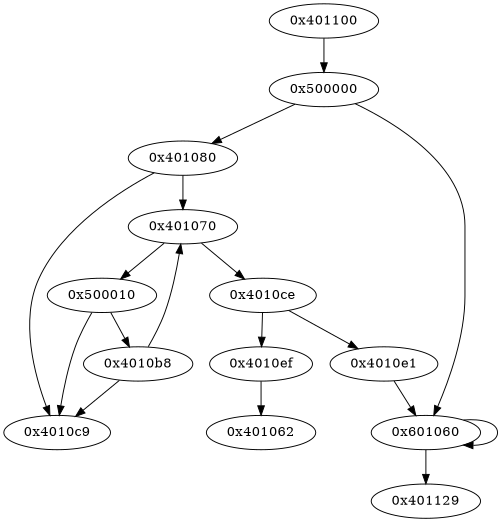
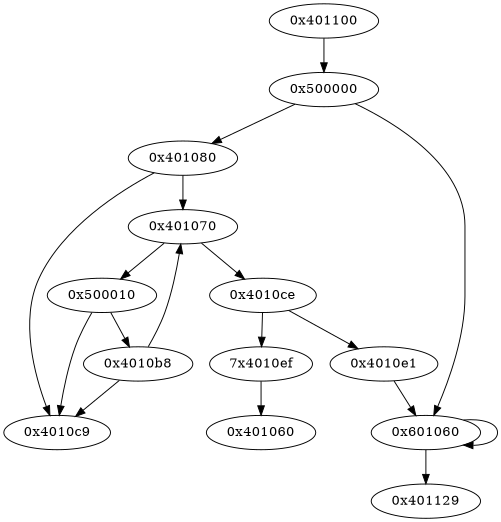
node "0x4010ef": label "0x4010ef" -> "7x4010ef"
node "0x401062": label "0x401062" -> "0x401060"
